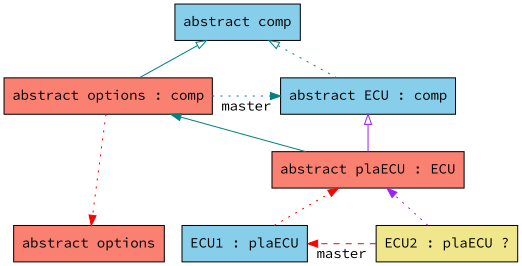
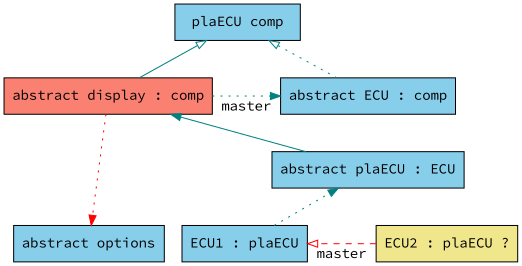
node "abstract comp": label "abstract comp" -> "plaECU comp"
node "abstract options : comp": label "abstract options : comp" -> "abstract display : comp"
edge "abstract plaECU : ECU" -> "abstract ECU : comp": removed
node "abstract plaECU : ECU": fillcolor salmon -> skyblue
edge "ECU1 : plaECU" -> "abstract plaECU : ECU": color red -> teal
edge "ECU2 : plaECU ?" -> "abstract plaECU : ECU": removed
node "abstract options": fillcolor salmon -> skyblue
edge "ECU2 : plaECU ?" -> "ECU1 : plaECU": arrowhead normal -> onormal
